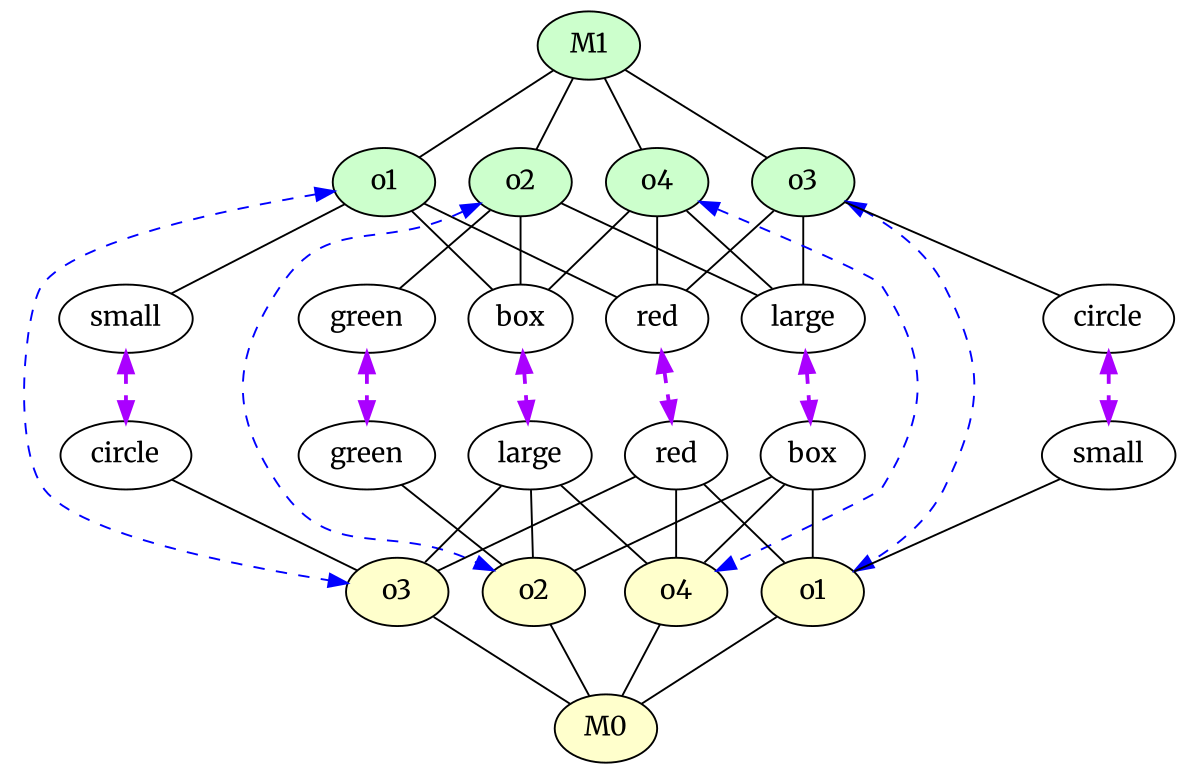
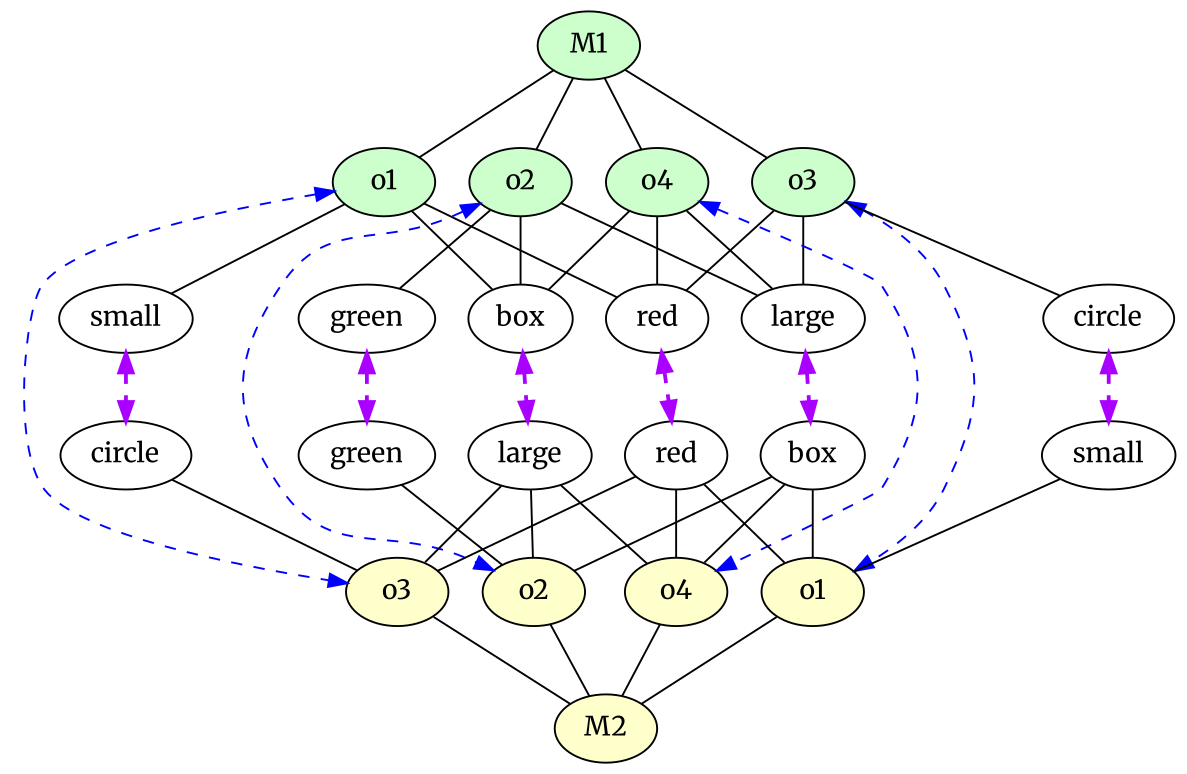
node "M0": label "M0" -> "M2"
